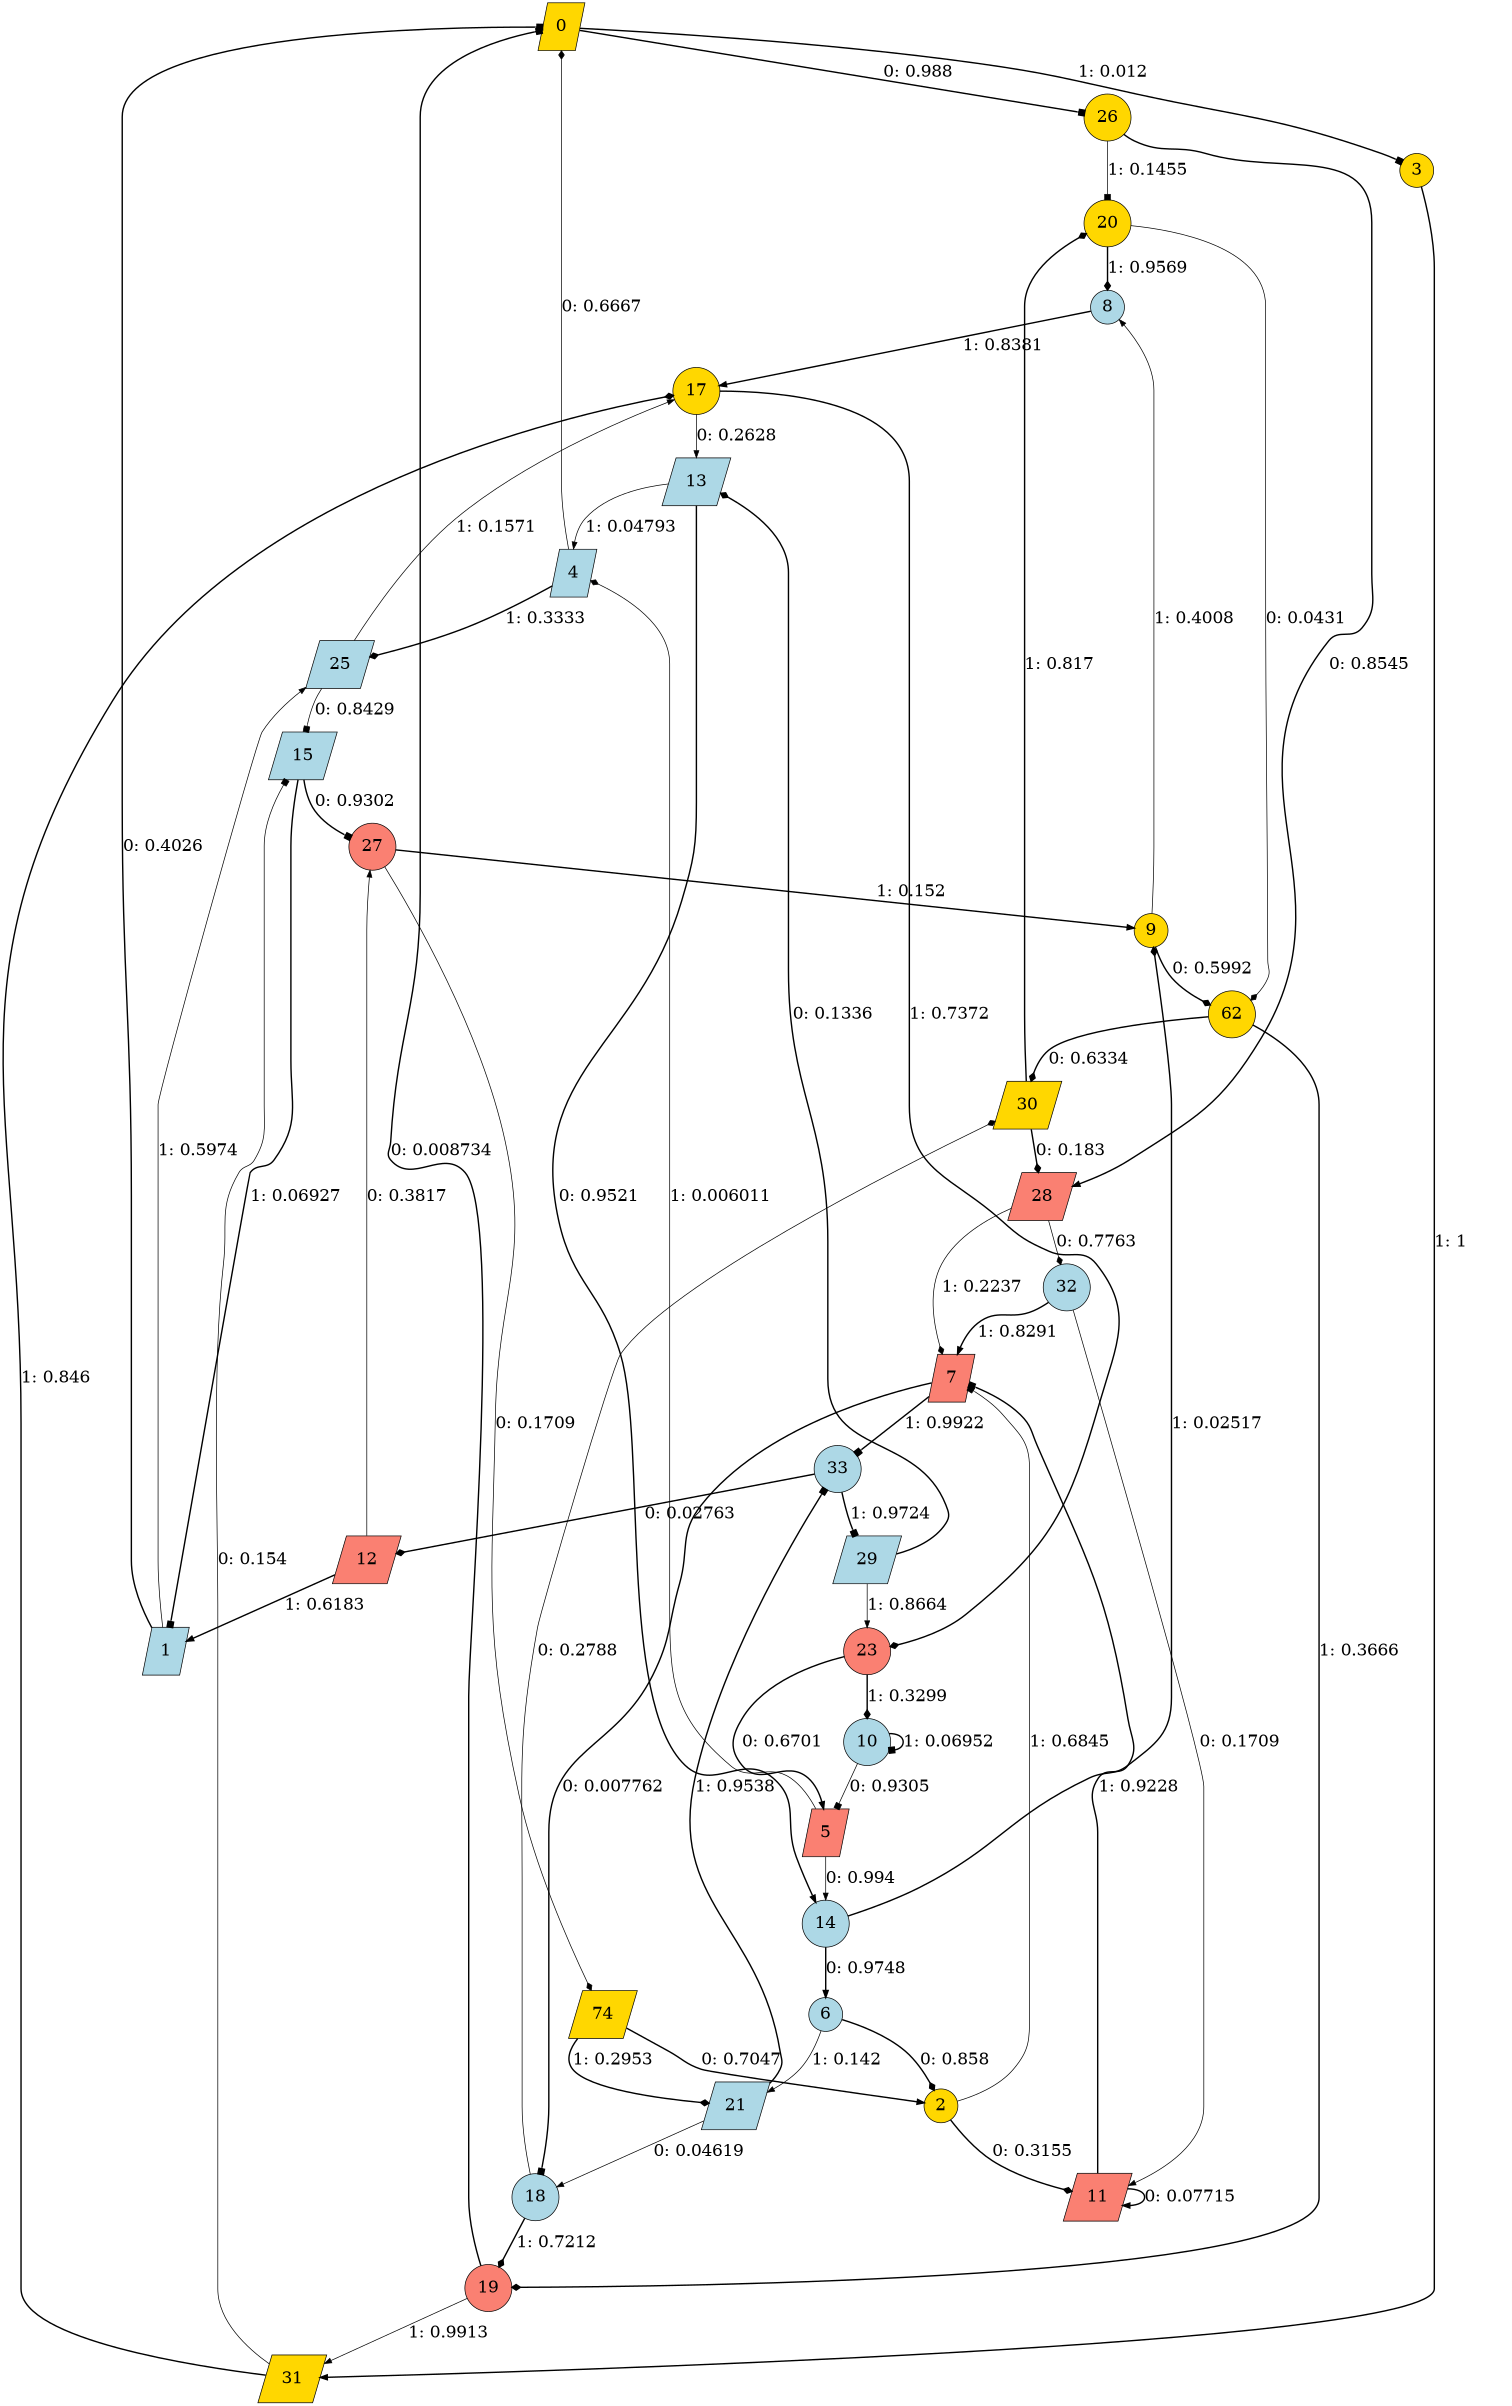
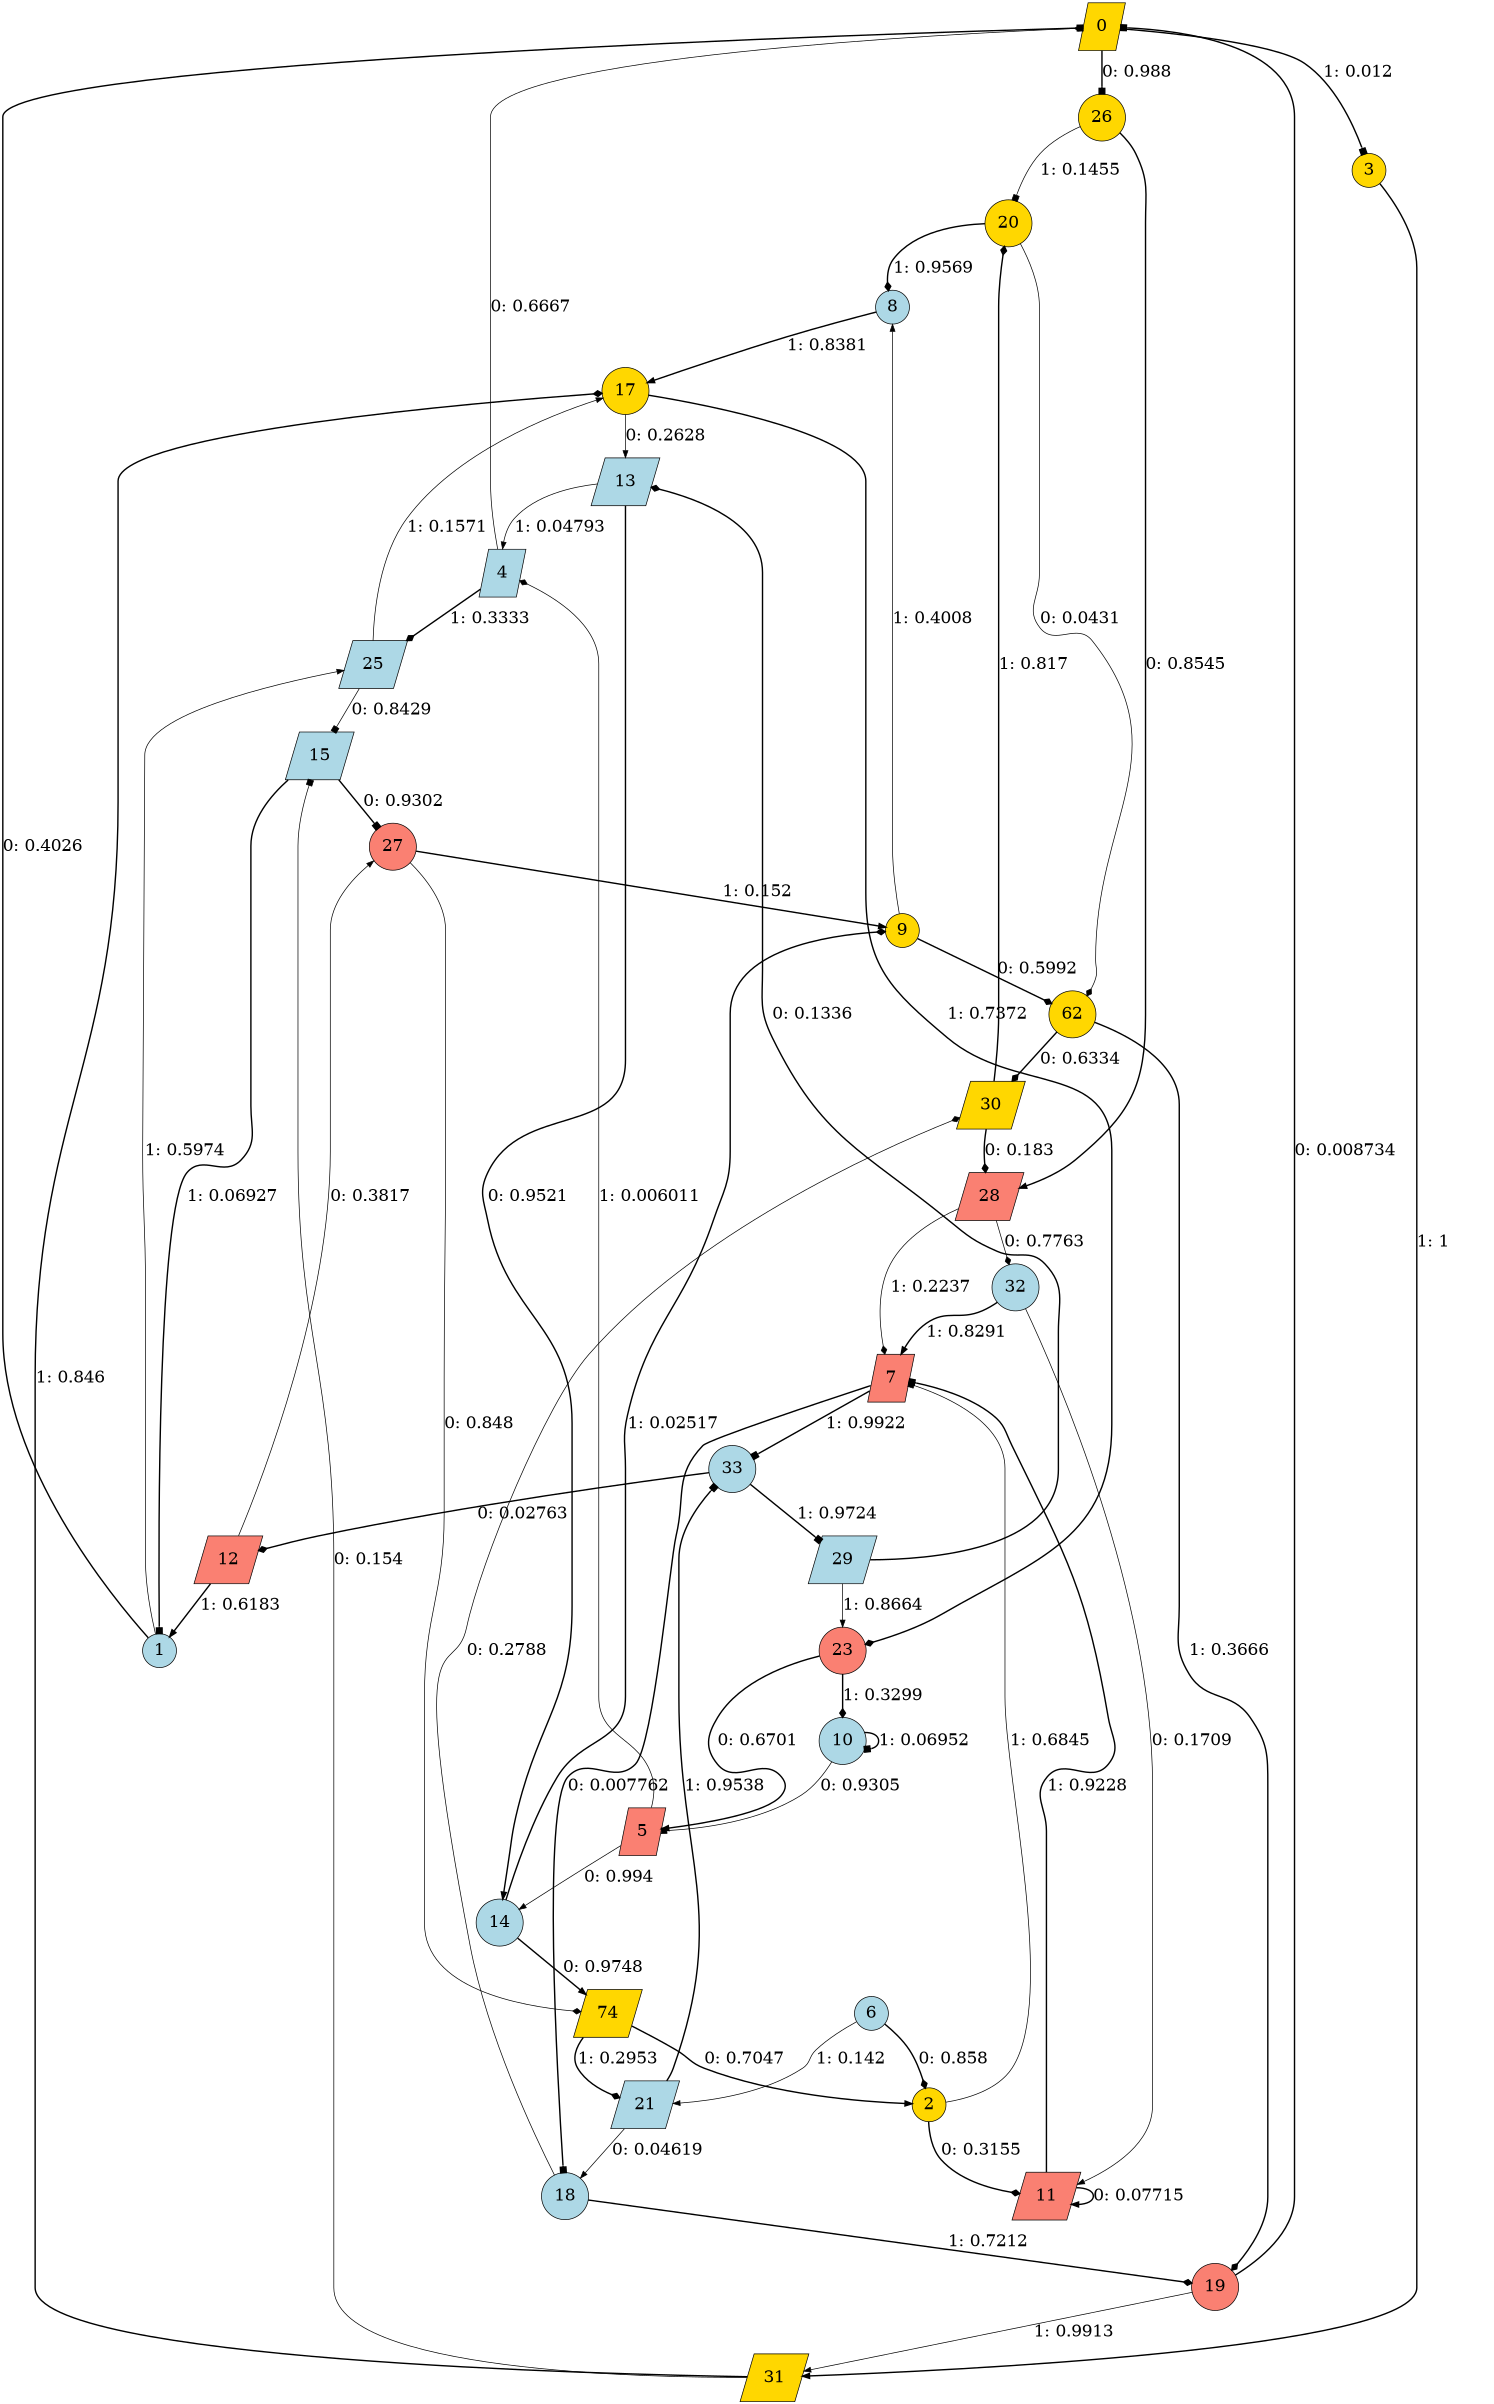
edge "27" -> "74": label "0: 0.1709   " -> "0: 0.848    "
node "1": shape parallelogram -> circle
edge "14" -> "6": now "14" -> "74"
